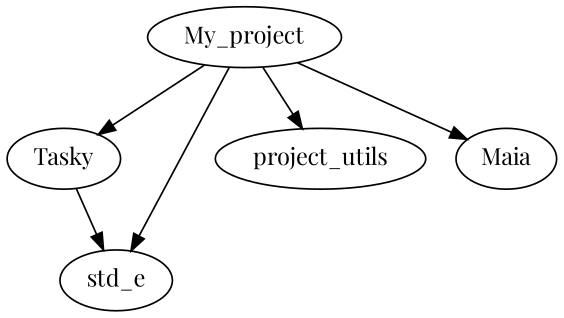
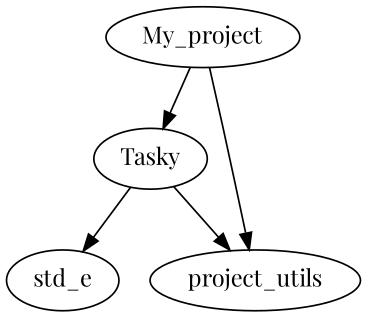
edge "My_project" -> "std_e": removed
node "Maia": removed
edge "Tasky" -> "project_utils": added
